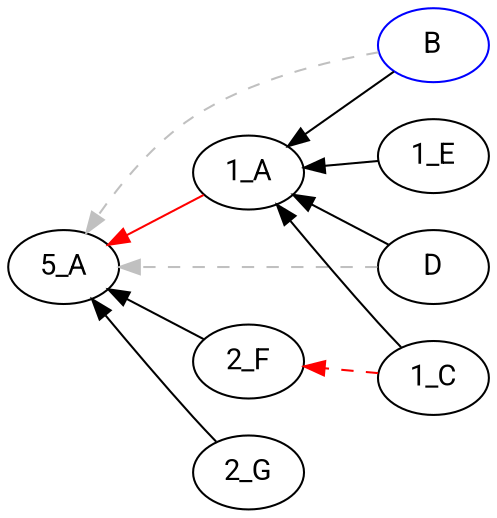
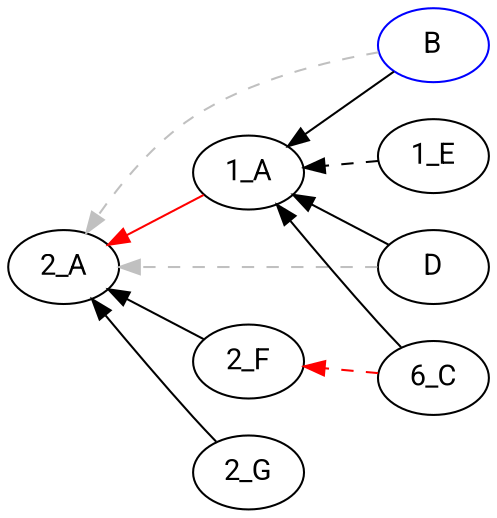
edge "1_E" -> "1_A": style filled -> dashed
node "5_A": label "5_A" -> "2_A"
node "1_C": label "1_C" -> "6_C"
